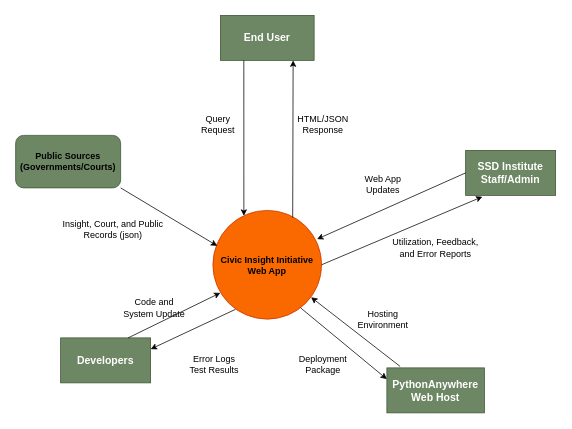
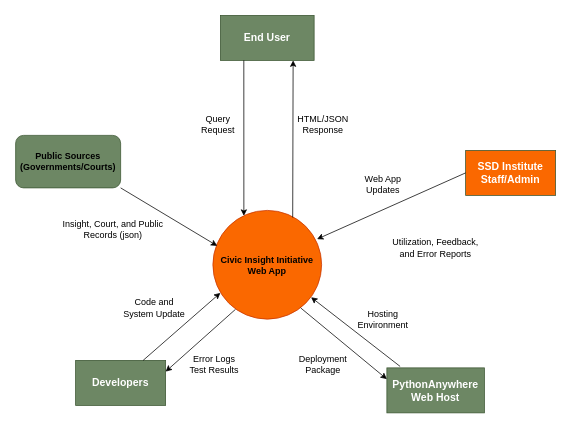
node "SSD Institute Staff/Admin": fillcolor #6d8764 -> #fa6800
edge "Civic Insight Initiative Web App" -> "SSD Institute Staff/Admin": removed
node "Developers": moved (105, 360) -> (120, 383)
